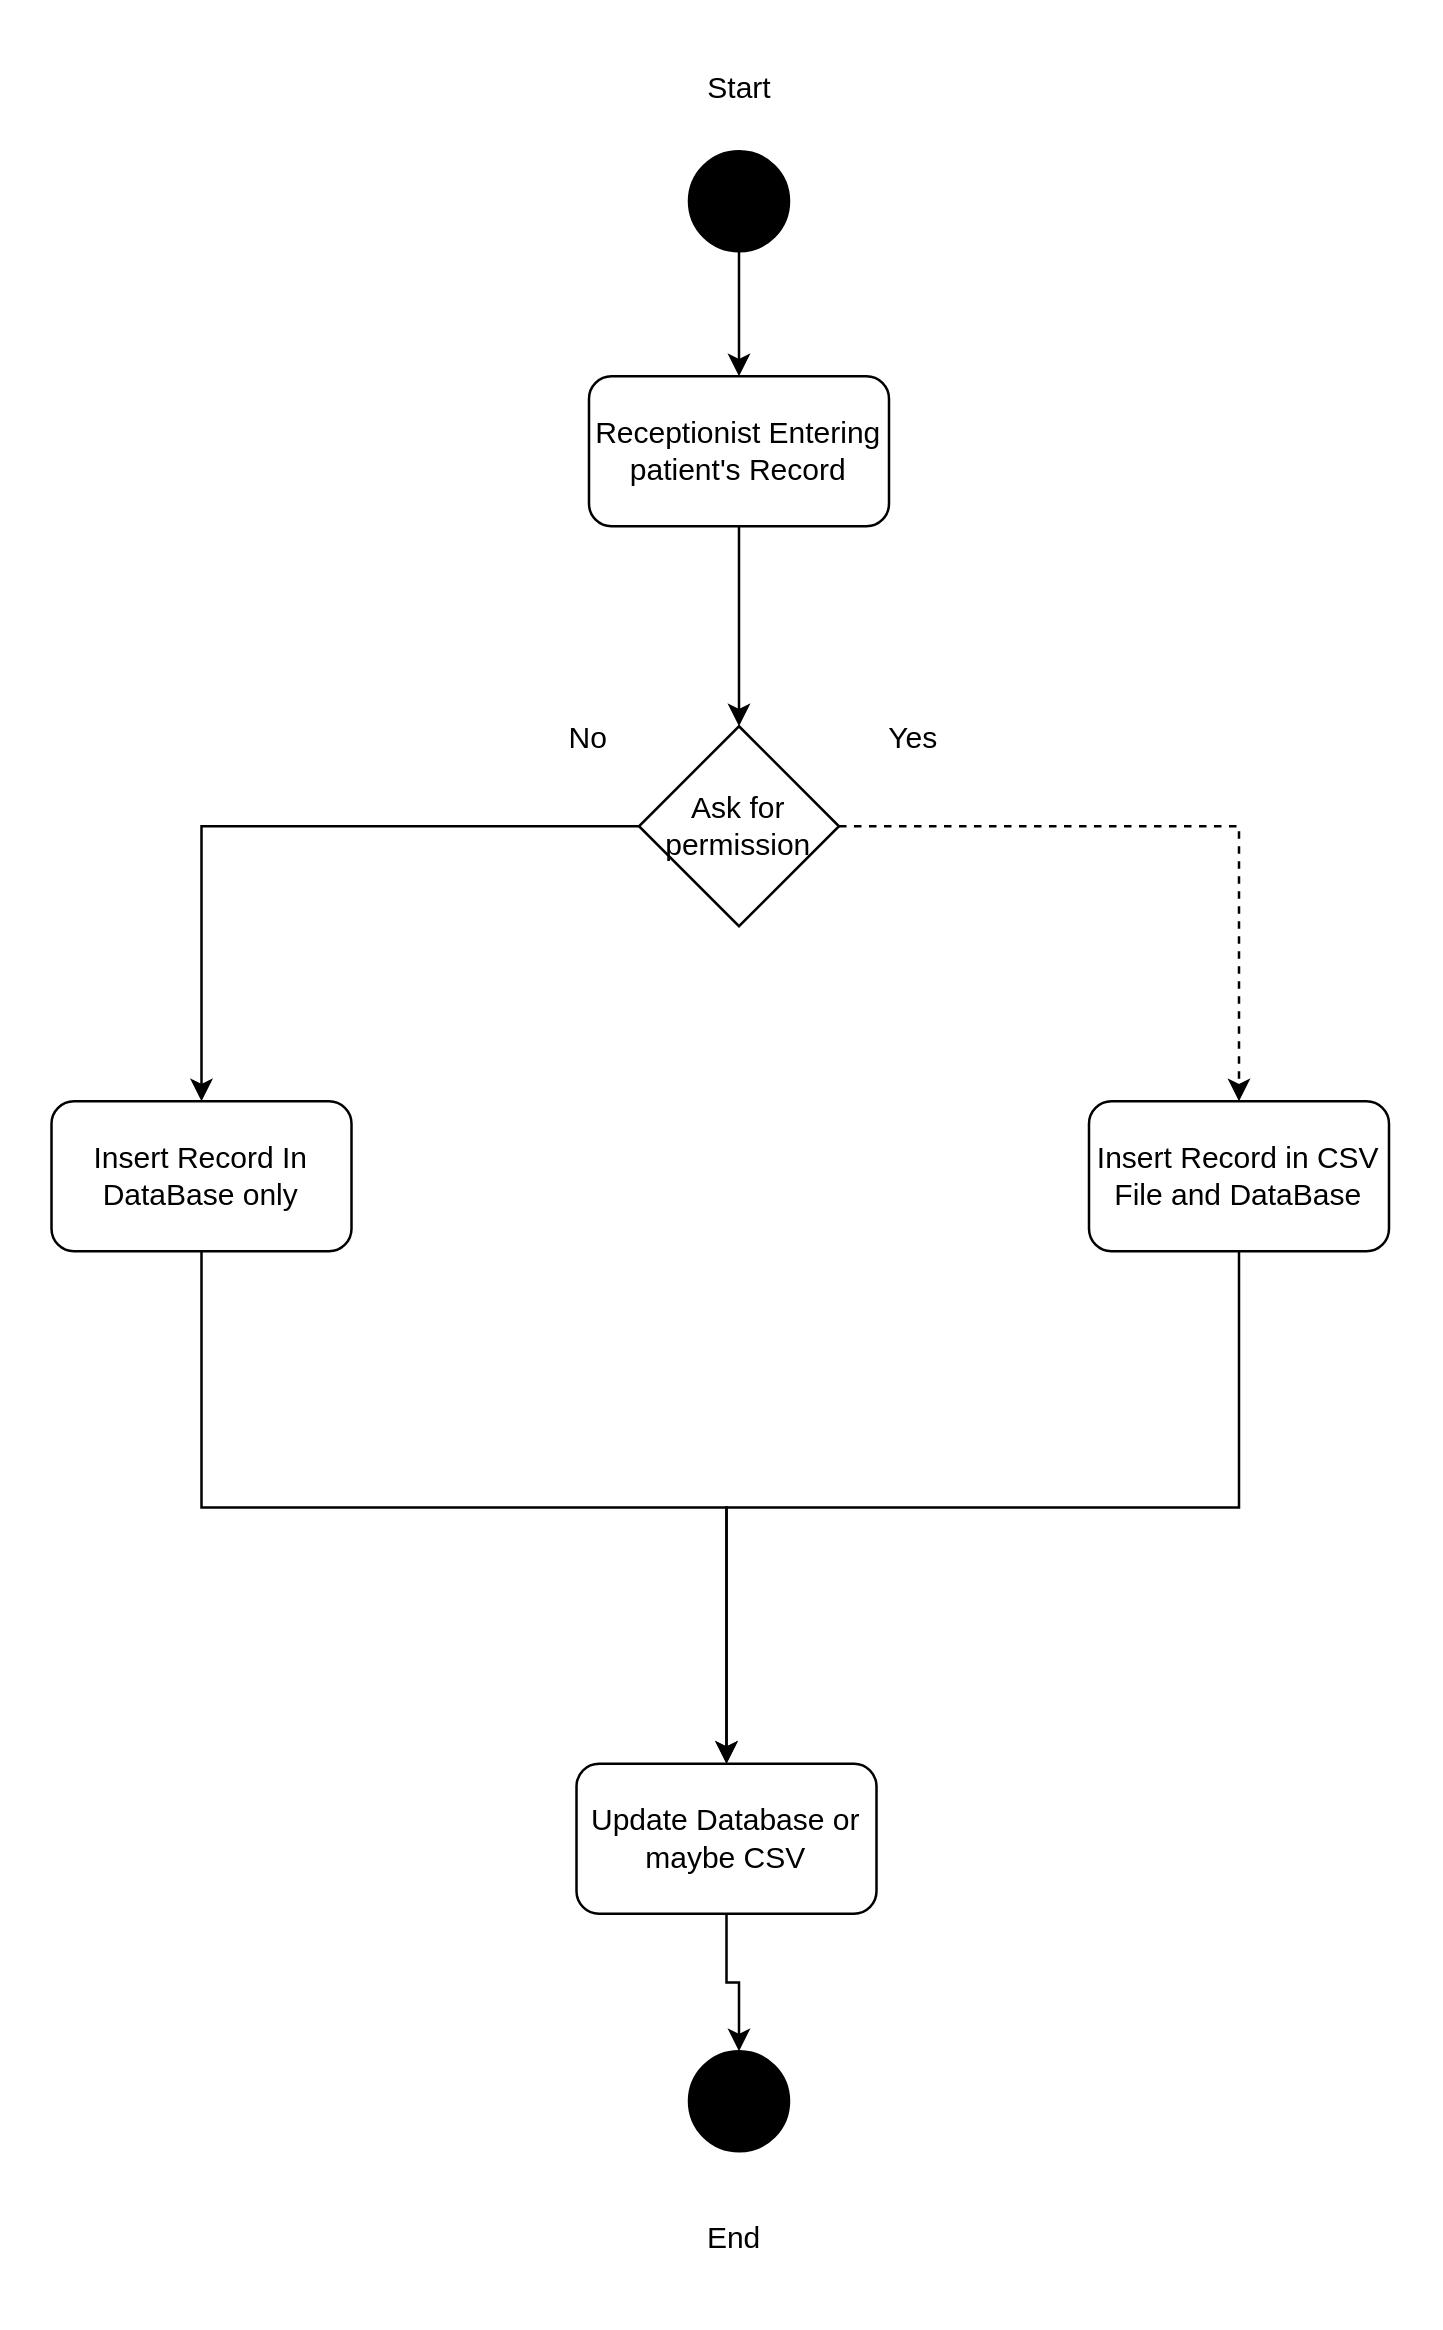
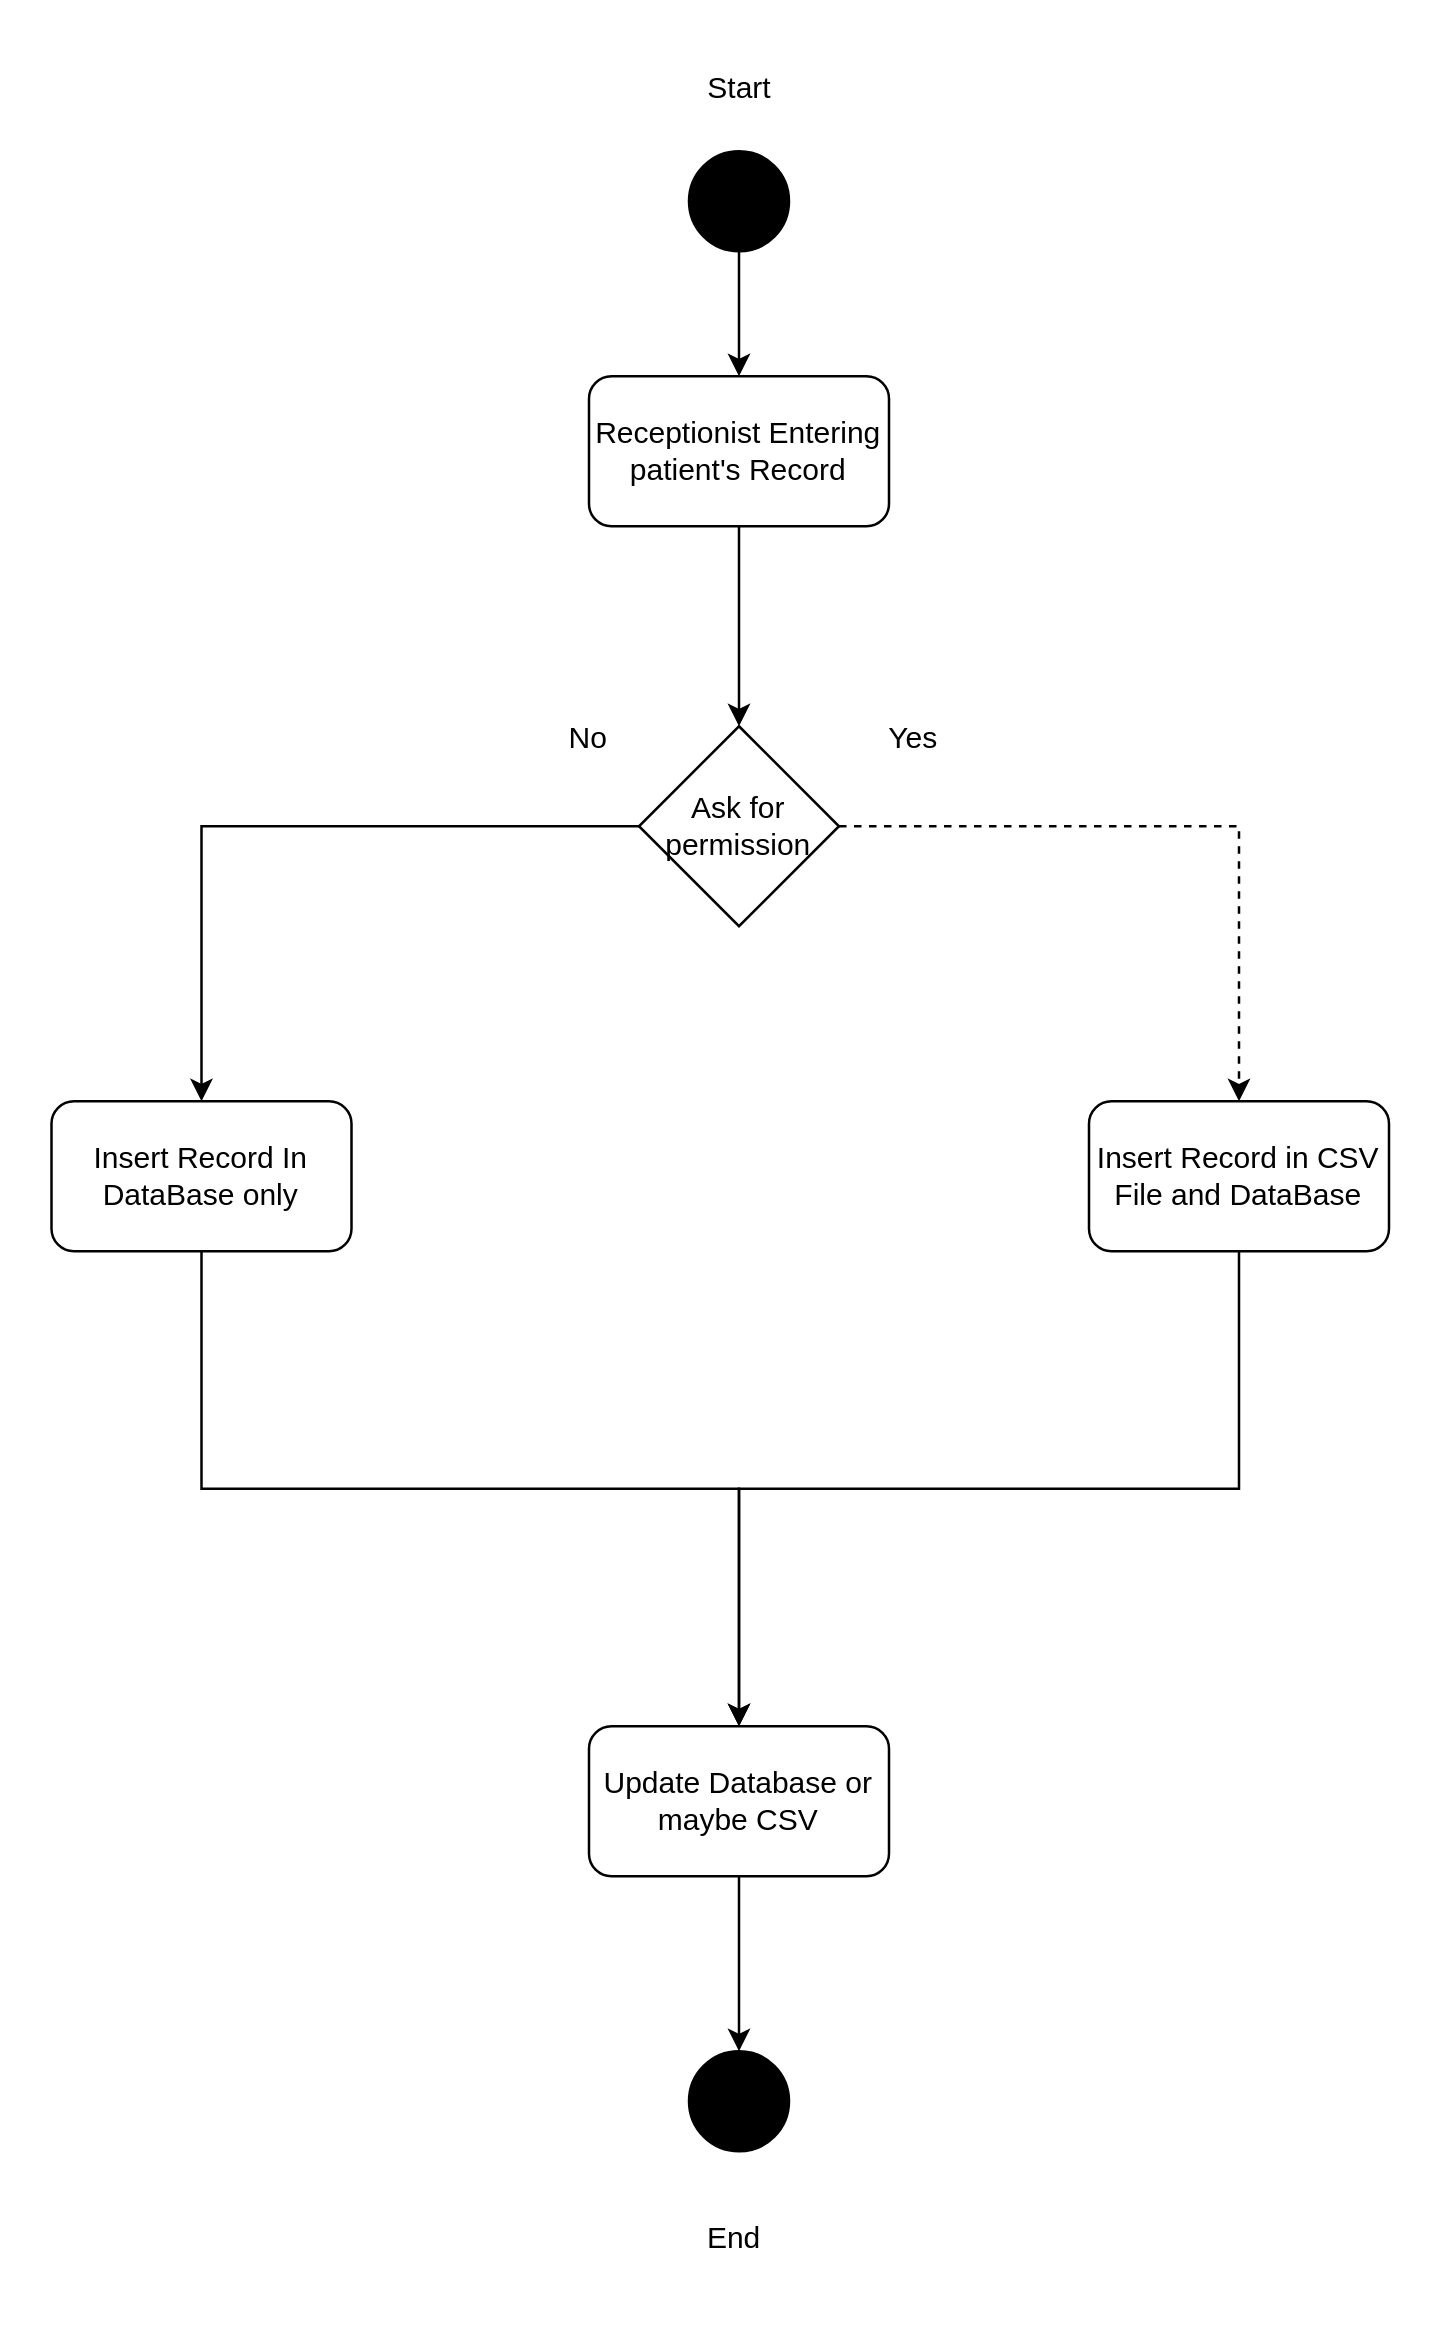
node "Update Database or maybe CSV": moved (726, 1839) -> (739, 1801)
